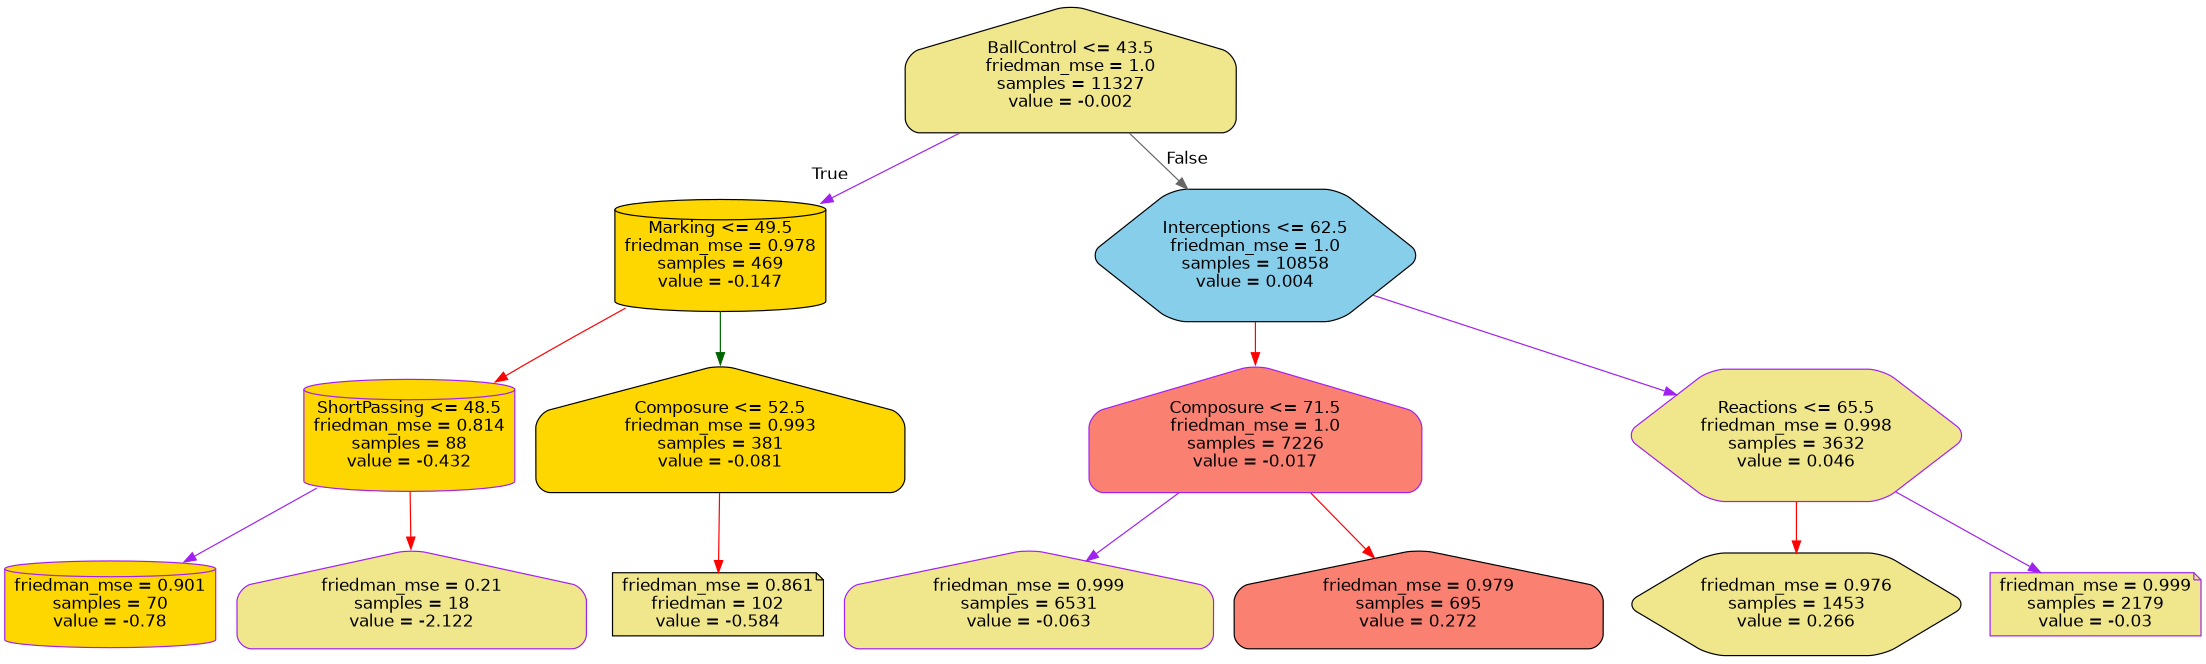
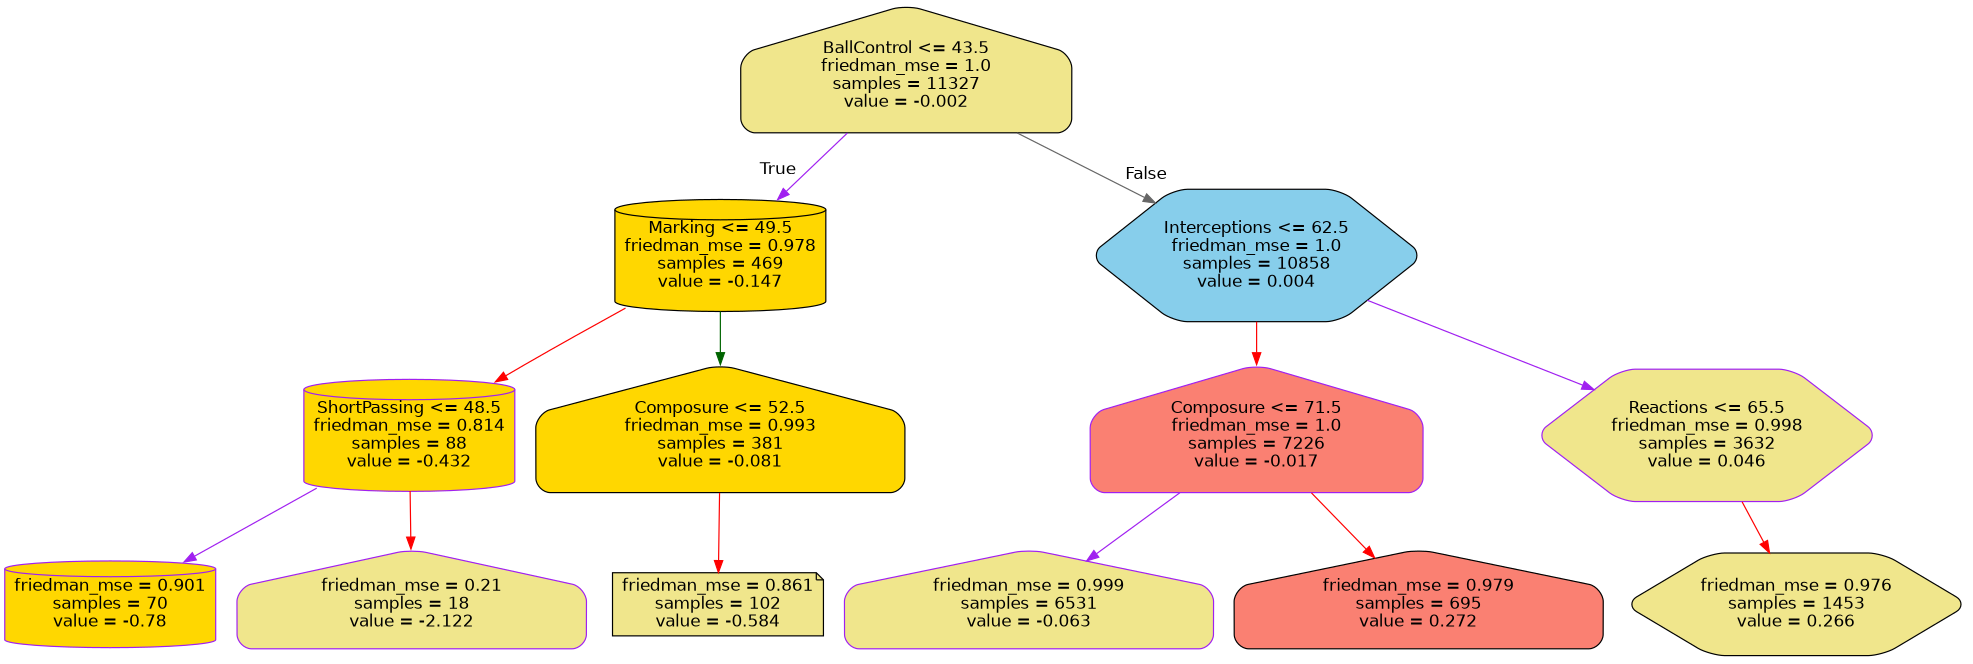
node "friedman_mse = 0.861 friedman = 102 value = -0.584": label "friedman_mse = 0.861 friedman = 102 value = -0.584" -> "friedman_mse = 0.861 samples = 102 value = -0.584"
node "friedman_mse = 0.999 samples = 2179 value = -0.03": removed
